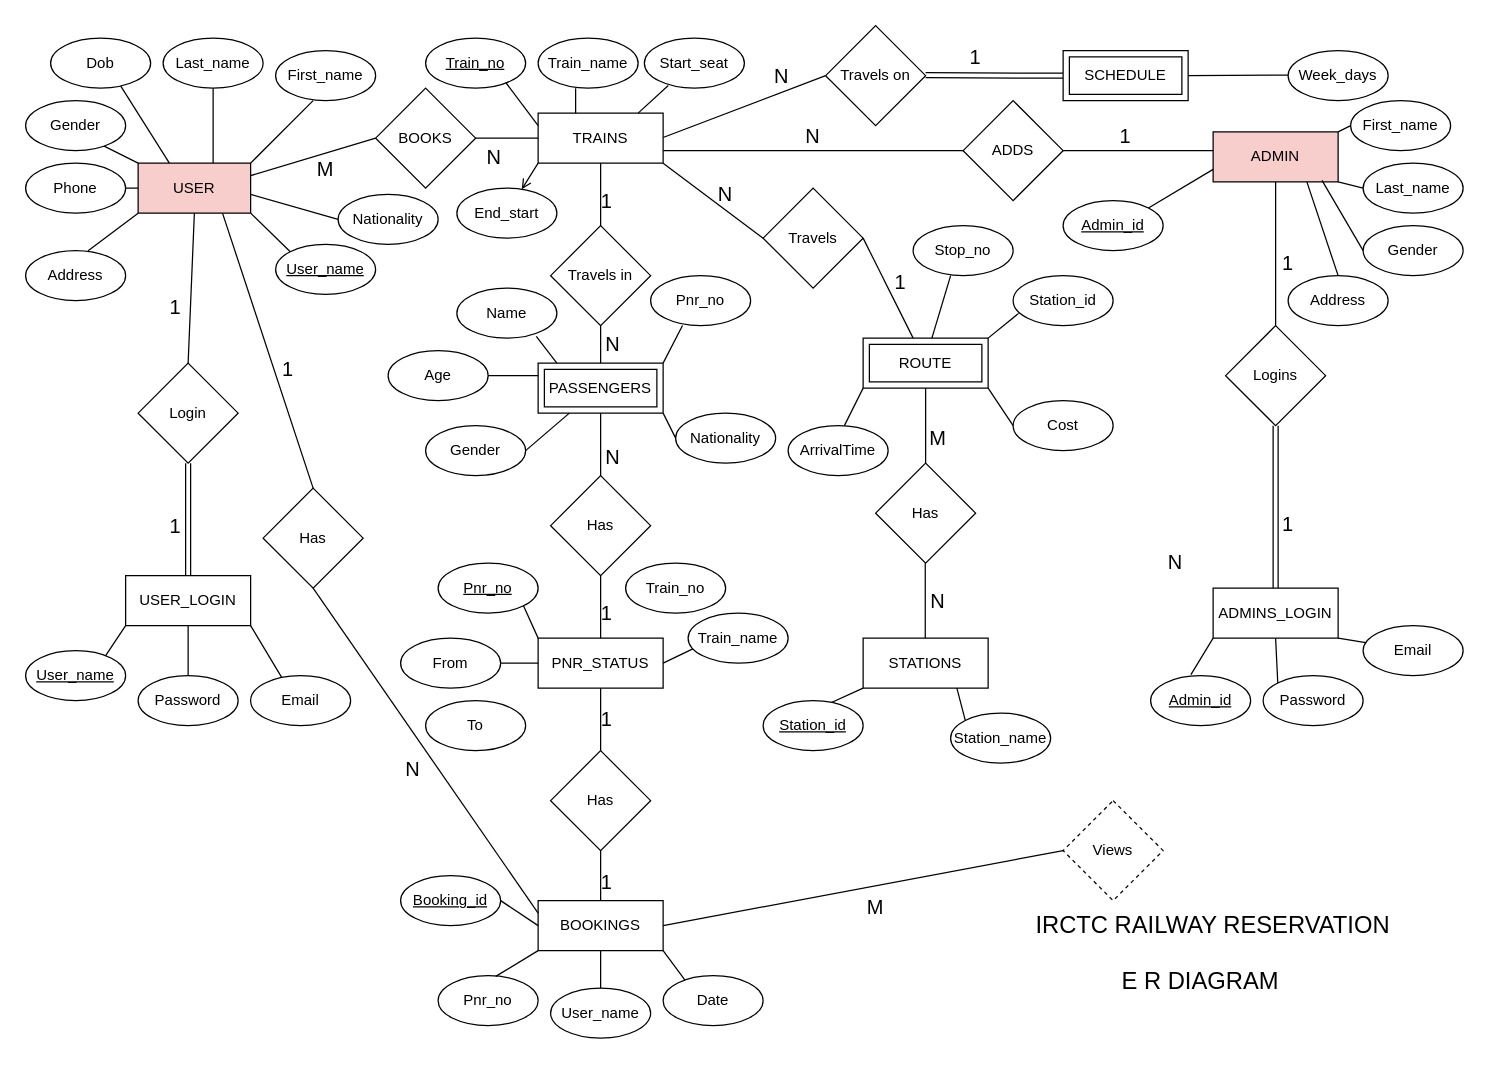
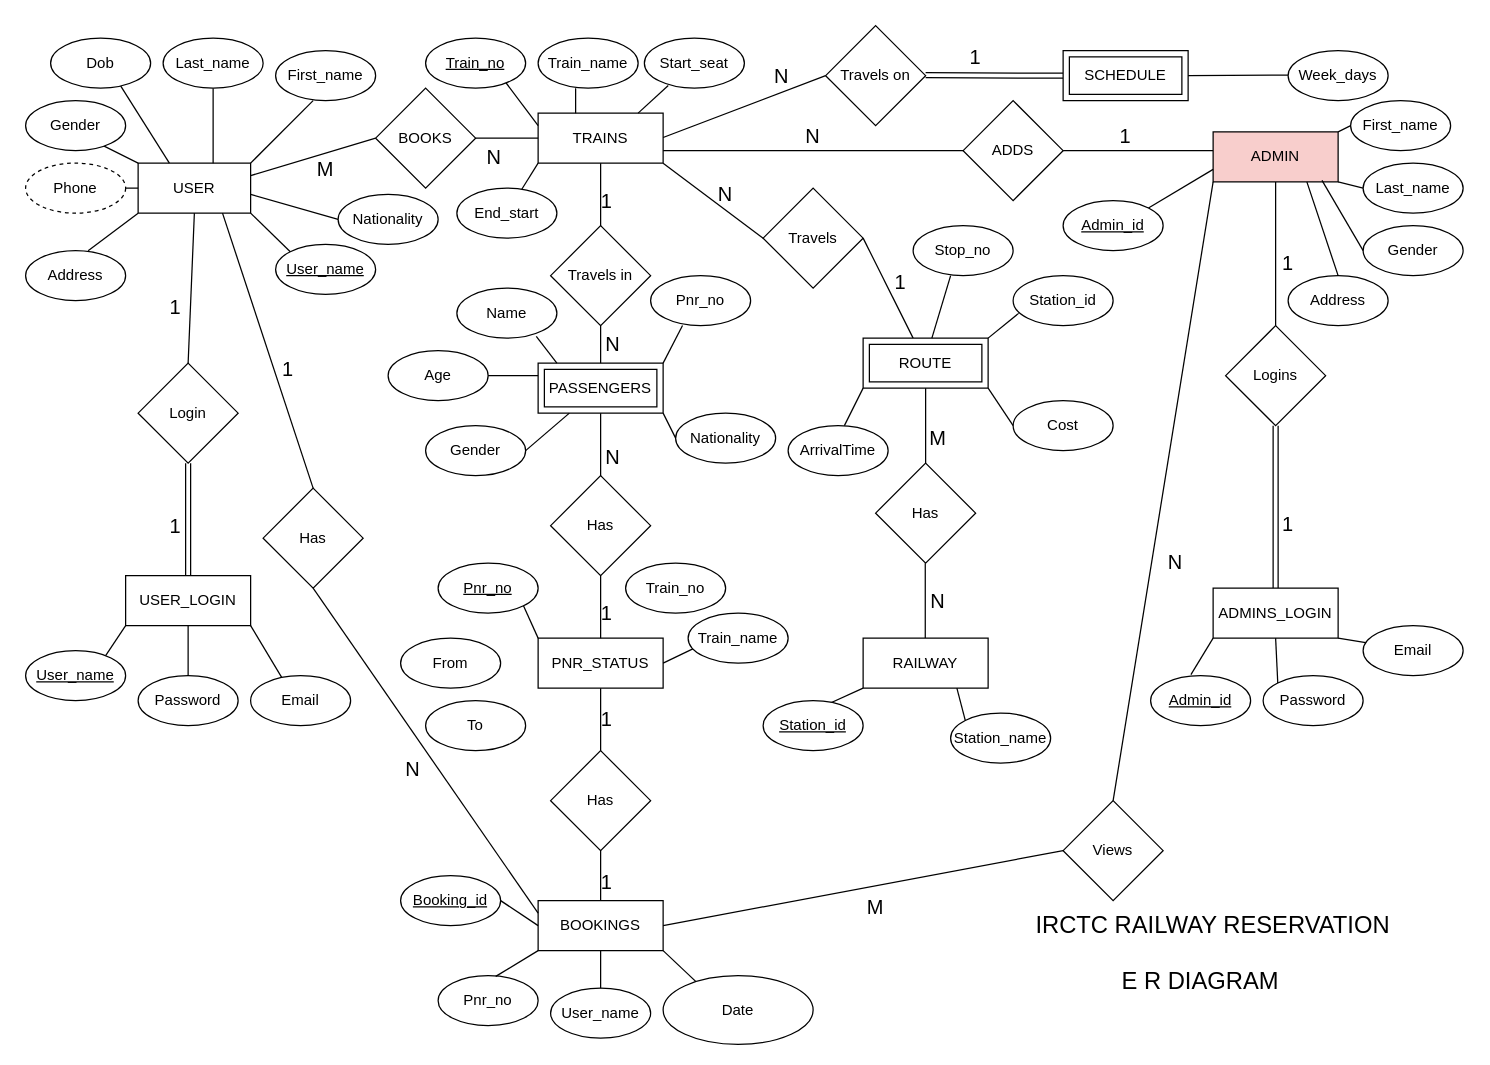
edge "TRAINS" -> "End_start": arrowhead open -> none
node "Phone": style solid -> dashed
node "USER": fillcolor #f8cecc -> #ffffff
edge "ADMIN" -- "Views": added
edge "From" -- "PNR_STATUS": removed
node "STATIONS": label "STATIONS" -> "RAILWAY"
node "Views": style dashed -> solid
node "Date": size 100x50 -> 150x69
